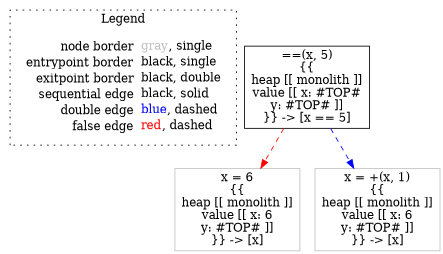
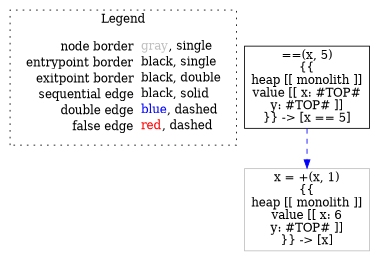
node "x = 6": removed
